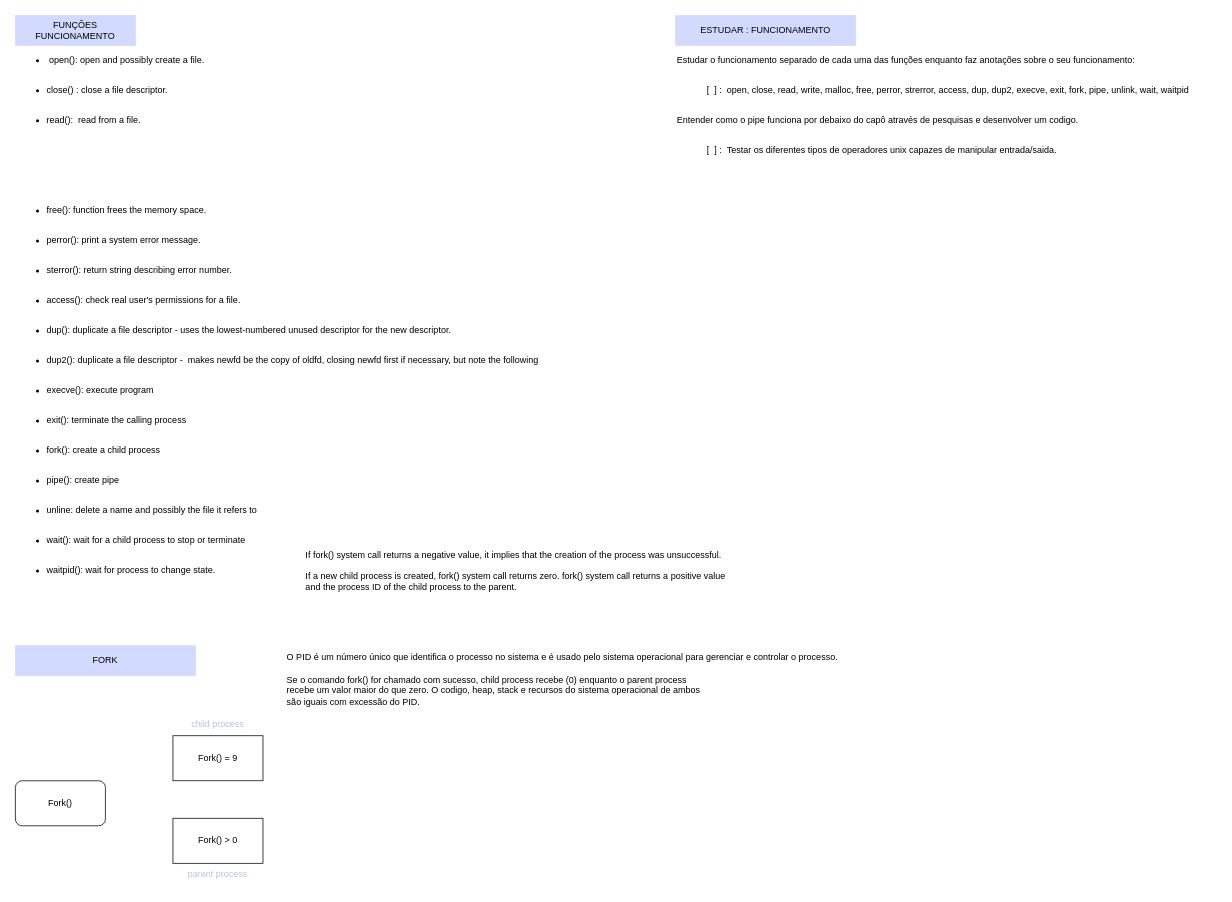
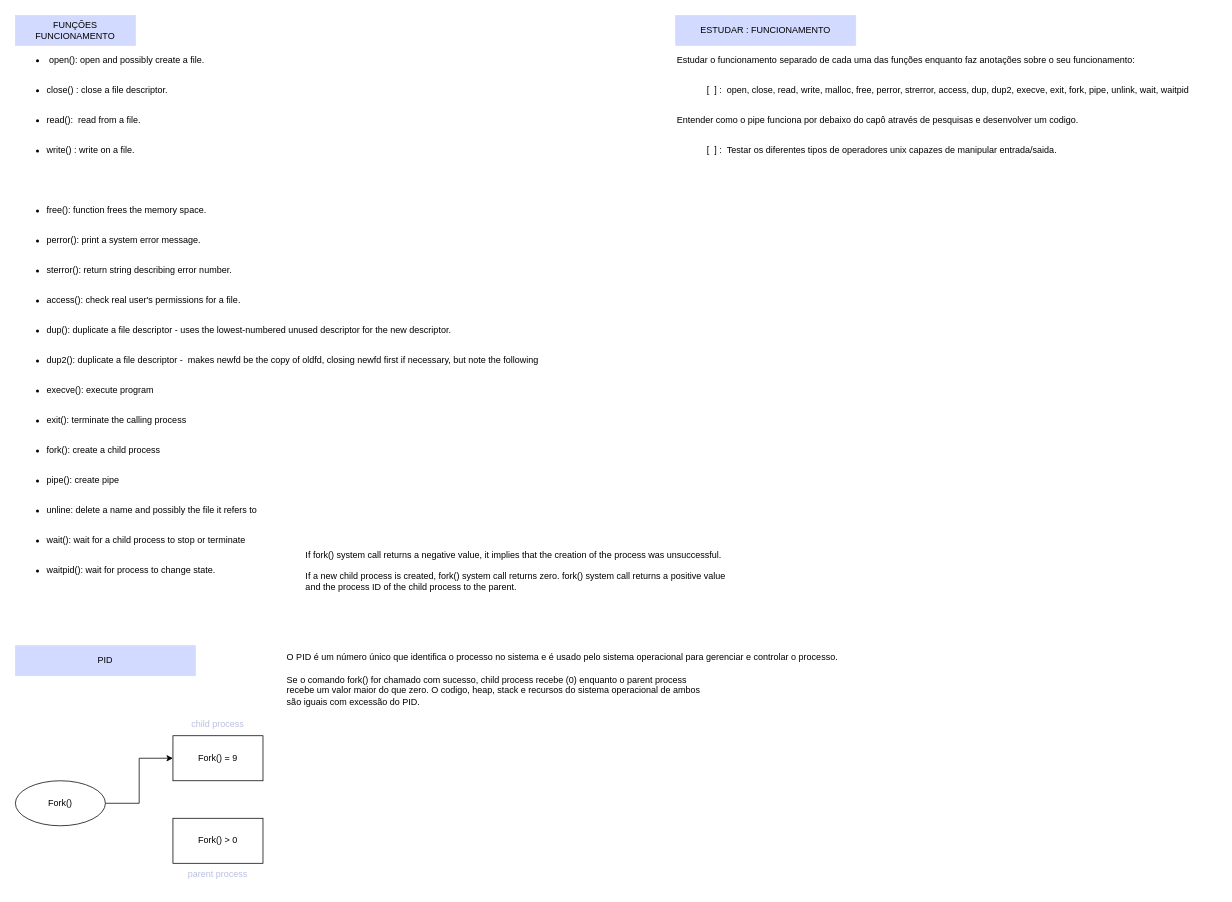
node "write() : write on a file.": added
node "FORK": label "FORK" -> "PID"
edge "Fork()" -> "Fork() = 9": added
node "Fork()": shape rounded rectangle -> ellipse
